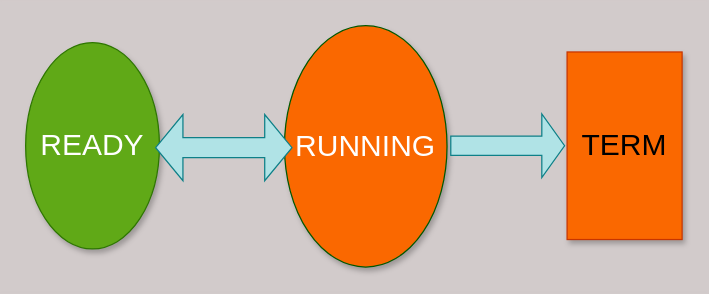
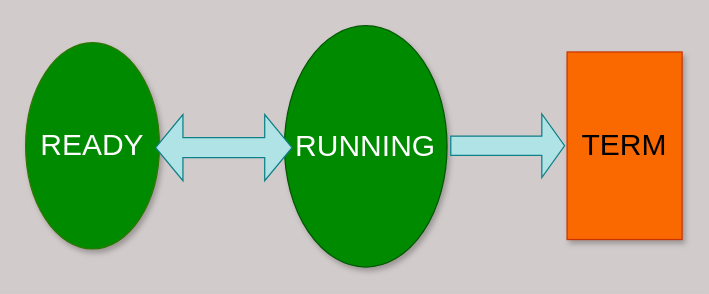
node "READY": fillcolor #60a917 -> #008a00
node "RUNNING": fillcolor #fa6800 -> #008a00
